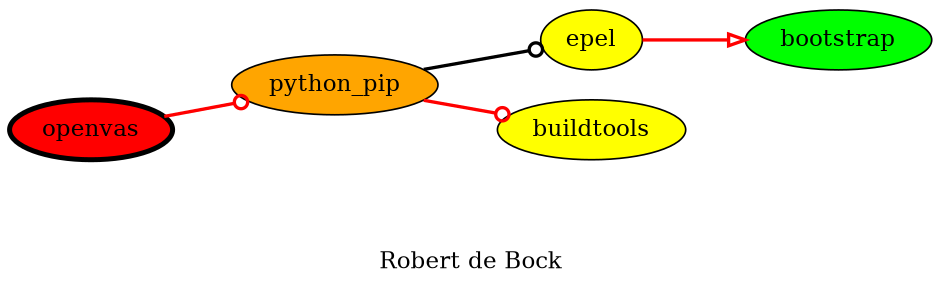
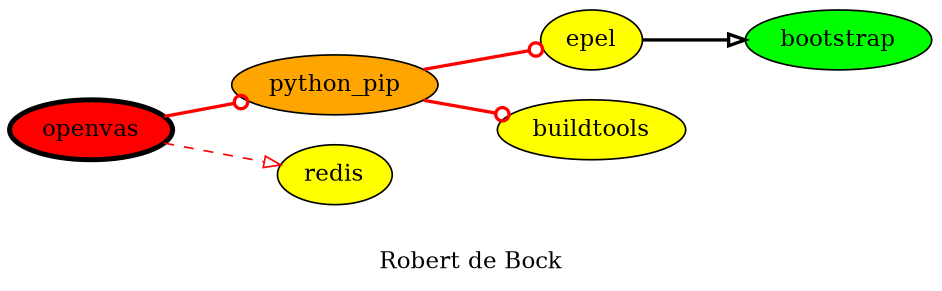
edge "epel" -> "bootstrap": color red -> black
edge "python_pip" -> "epel": color black -> red
node "redis": added
